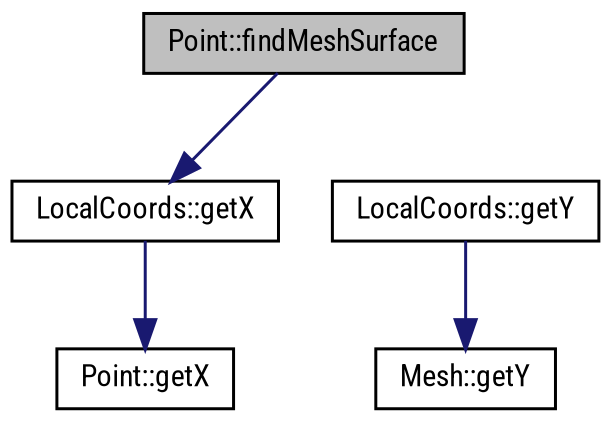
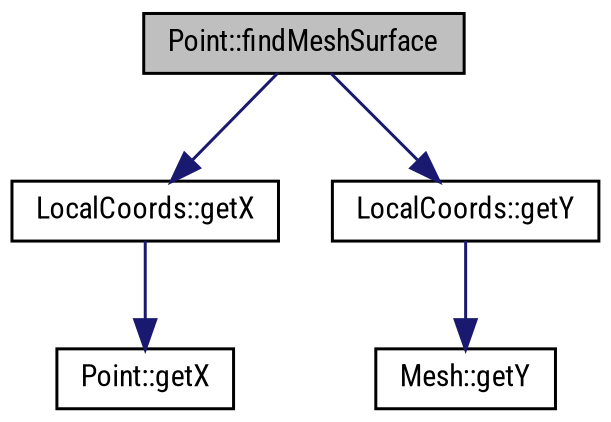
edge "Point::findMeshSurface" -> "LocalCoords::getY": added
